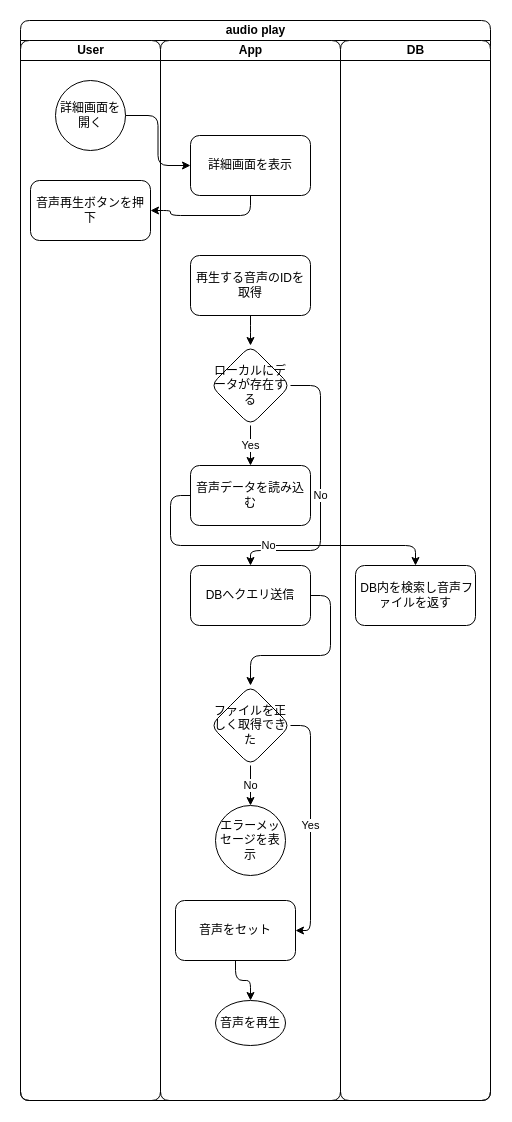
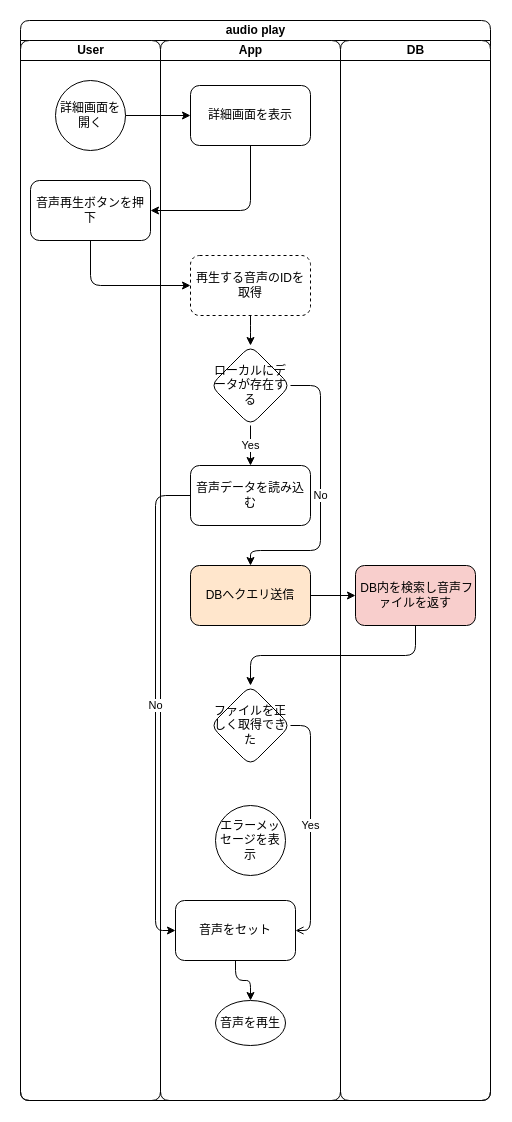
node "詳細画面を表示": moved (251, 166) -> (251, 116)
edge "音声再生ボタンを押下" -> "再生する音声のIDを取得": added
node "再生する音声のIDを取得": style solid -> dashed
edge "音声データを読み込む" -> "DB内を検索し音声ファイルを返す": now "音声データを読み込む" -> "音声をセット"
node "DBへクエリ送信": fillcolor #ffffff -> #ffe6cc
node "DB内を検索し音声ファイルを返す": fillcolor #ffffff -> #f8cecc
edge "DBへクエリ送信" -> "ファイルを正しく取得できた": now "DBへクエリ送信" -> "DB内を検索し音声ファイルを返す"
edge "DB内を検索し音声ファイルを返す" -> "ファイルを正しく取得できた": added
edge "ファイルを正しく取得できた" -> "エラーメッセージを表示": removed, label "No"
edge "ファイルを正しく取得できた" -> "音声をセット": arrowhead classic -> open
